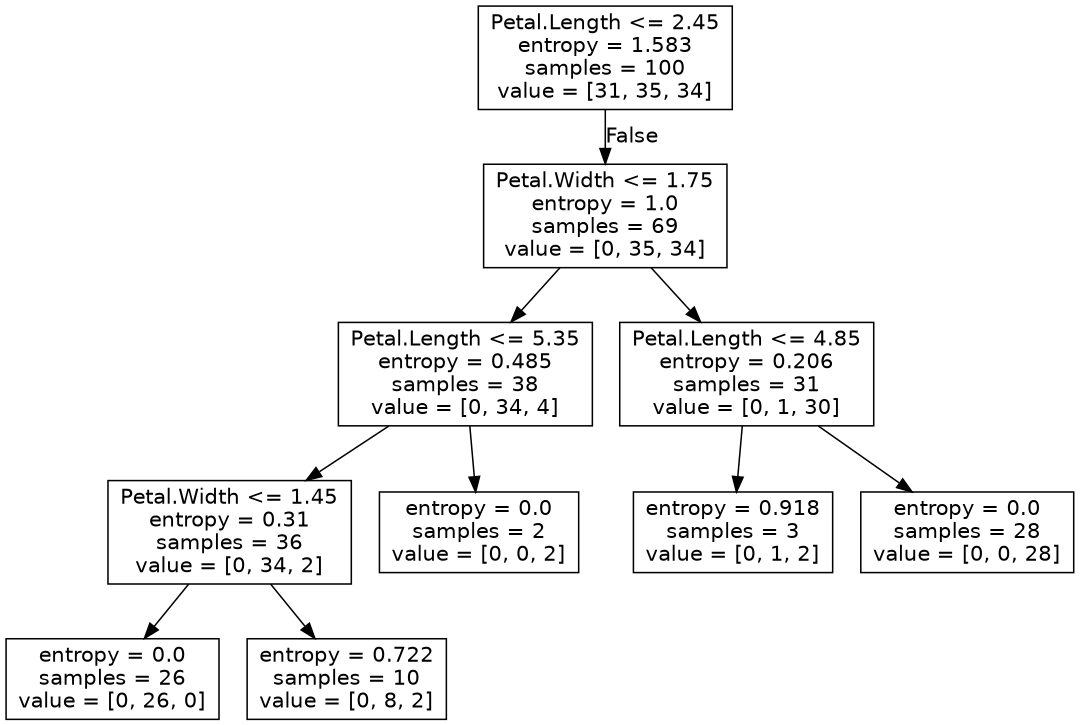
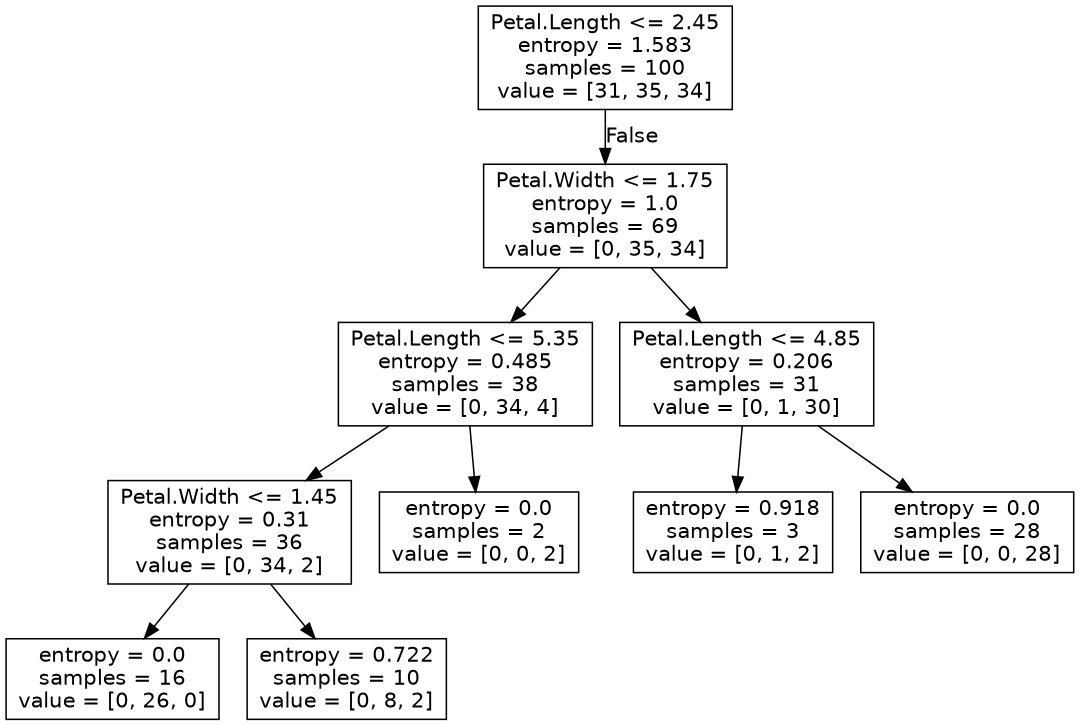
node "entropy = 0.0 samples = 26 value = [0, 26, 0]": label "entropy = 0.0 samples = 26 value = [0, 26, 0]" -> "entropy = 0.0 samples = 16 value = [0, 26, 0]"
